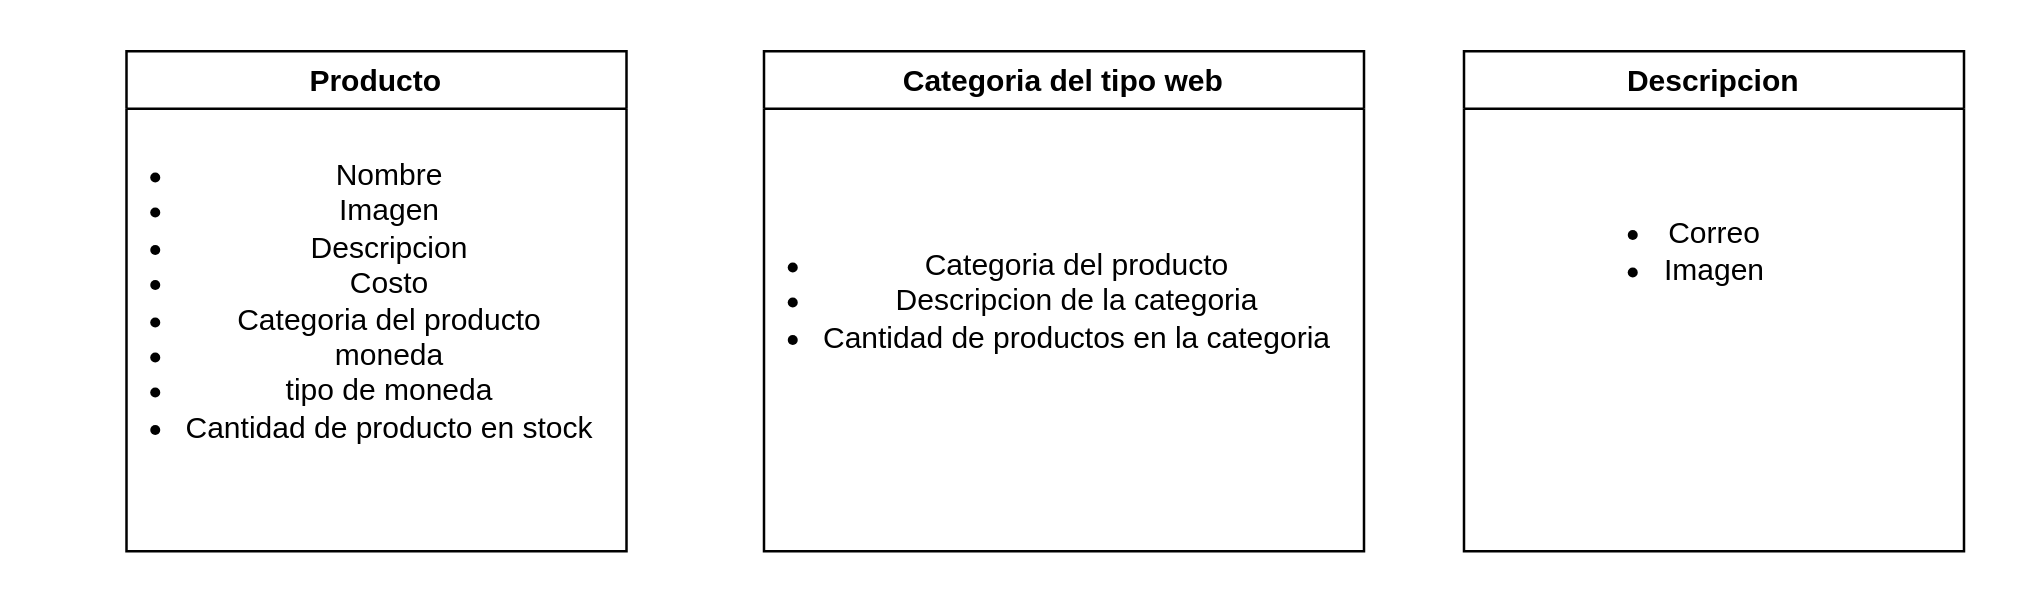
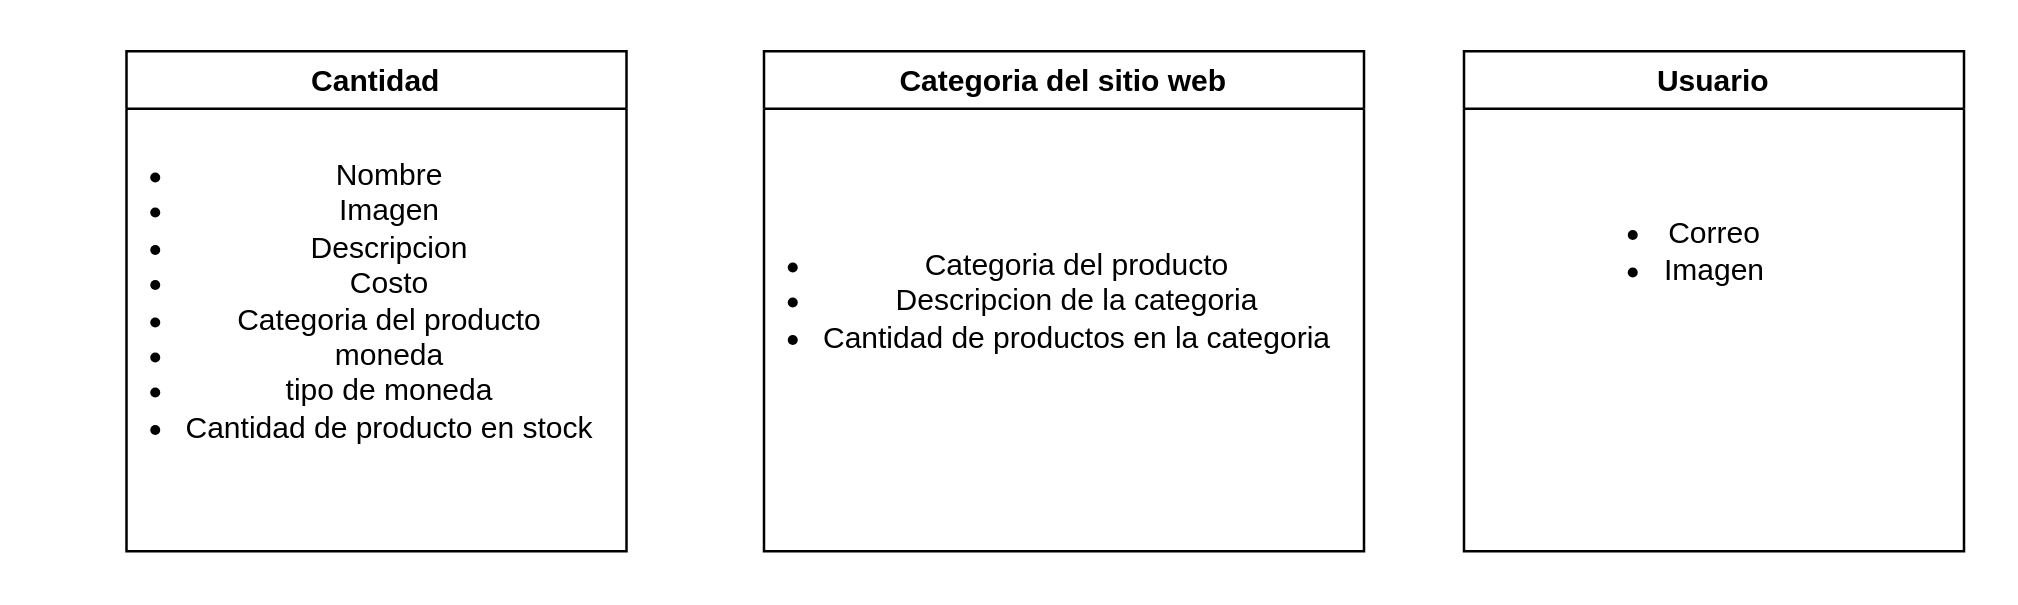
node "Producto": label "Producto" -> "Cantidad"
node "Categoria del tipo web": label "Categoria del tipo web" -> "Categoria del sitio web"
node "Descripcion": label "Descripcion" -> "Usuario"
